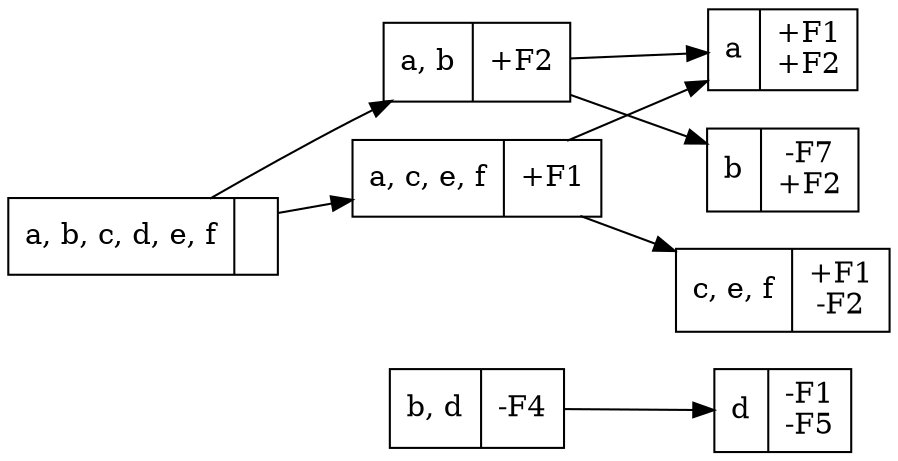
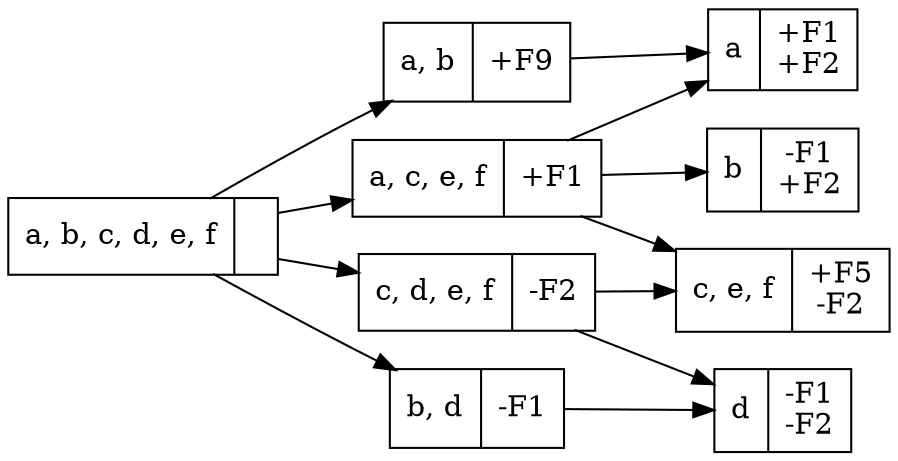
node "a, b": text "+F2" -> "+F9"
edge "a, b" -> "b": now "a, c, e, f" -> "b"
node "b": text "-F7" -> "-F1"
node "c, e, f": text "+F1" -> "+F5"
node "c, d, e, f": added
edge "a, b, c, d, e, f" -> "b, d": added
node "b, d": text "-F4" -> "-F1"
node "d": text "-F5" -> "-F2"
